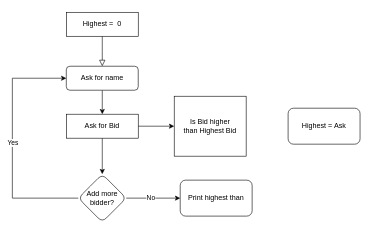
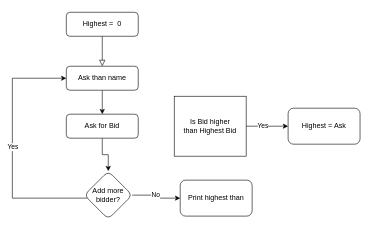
node "Highest = 0": shape rectangle -> rounded rectangle
node "Ask for name": label "Ask for name" -> "Ask than name"
node "Ask for Bid": shape rectangle -> rounded rectangle
edge "Ask for Bid" -> "Is Bid higher than Highest Bid": removed
edge "Is Bid higher than Highest Bid" -> "Highest = Ask": added, label "Yes"
node "Add more bidder?": moved (102, 198) -> (108, 195)
